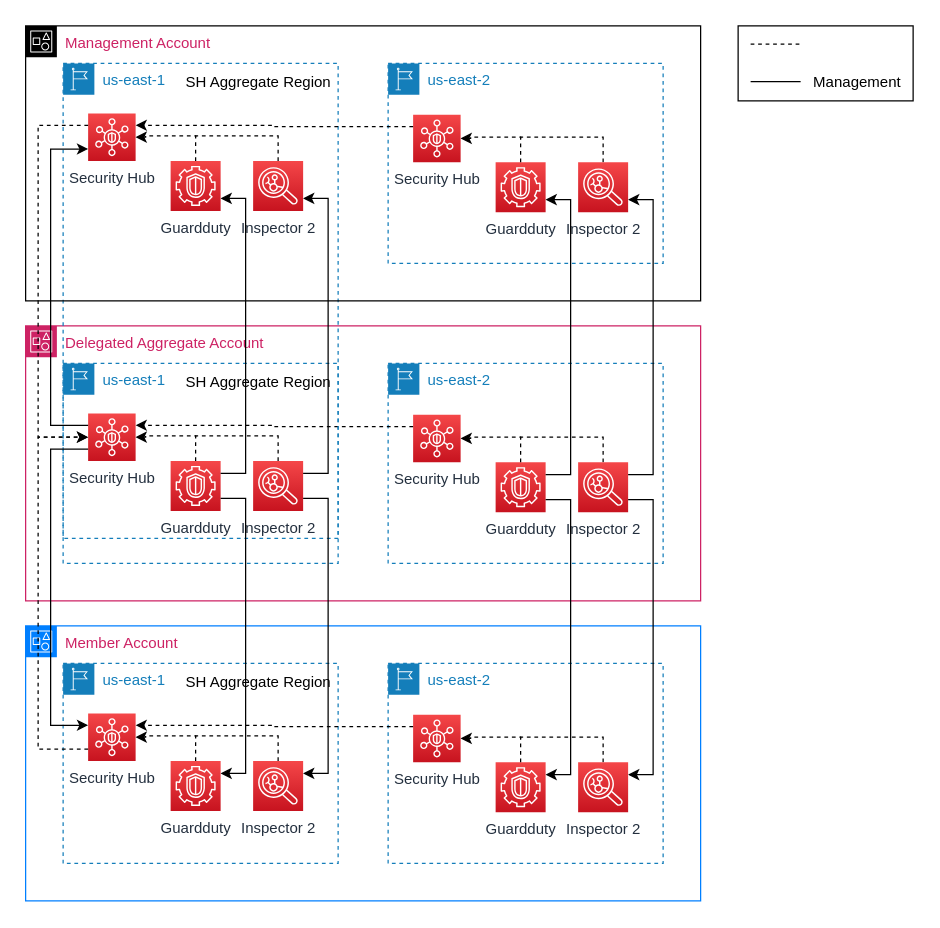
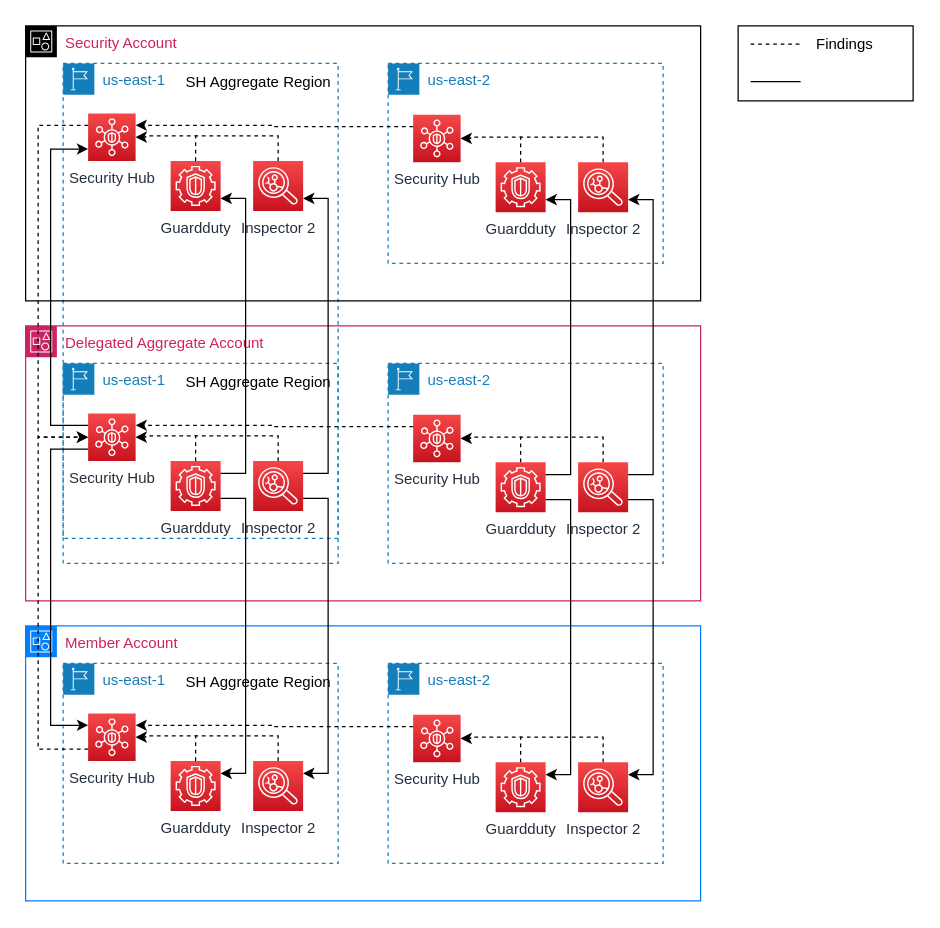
node "Management Account": label "Management Account" -> "Security Account"
node "Findings": added
node "Management": removed
